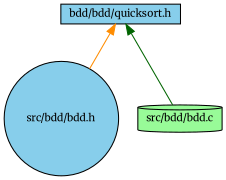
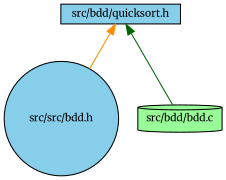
node "bdd/bdd/quicksort.h": label "bdd/bdd/quicksort.h" -> "src/bdd/quicksort.h"
node "src/bdd/bdd.h": label "src/bdd/bdd.h" -> "src/src/bdd.h"
